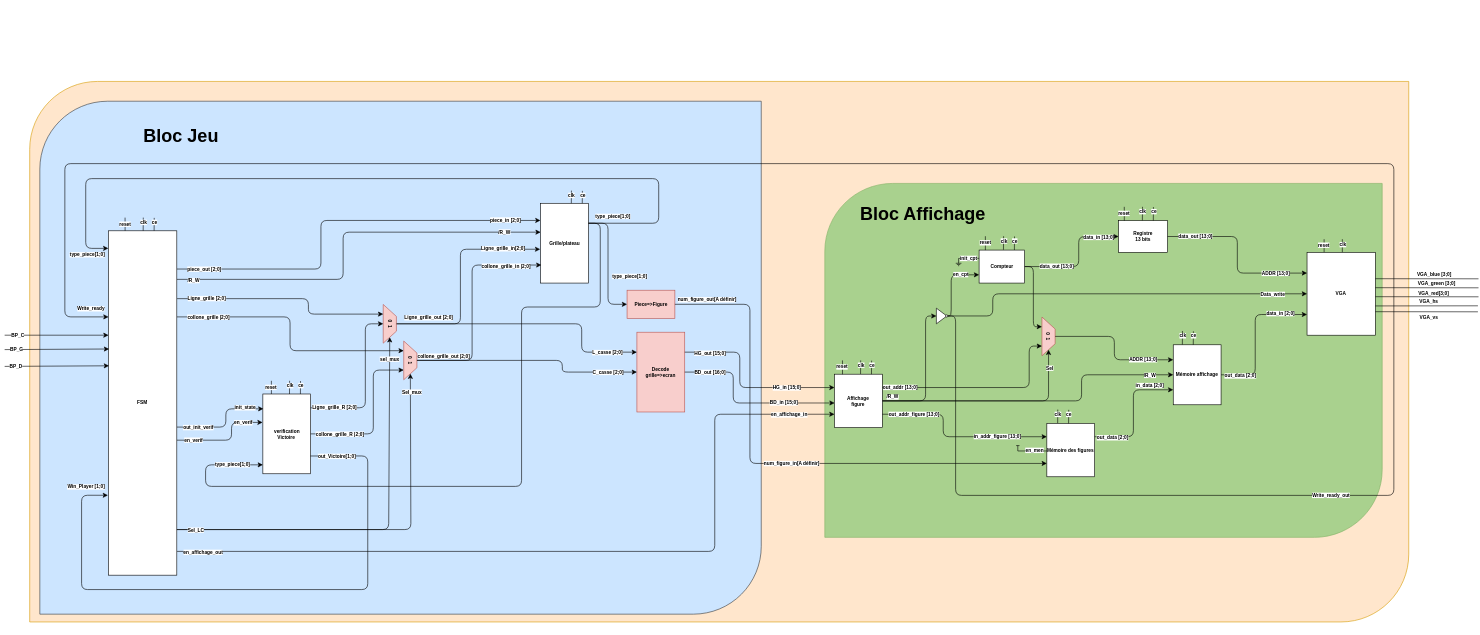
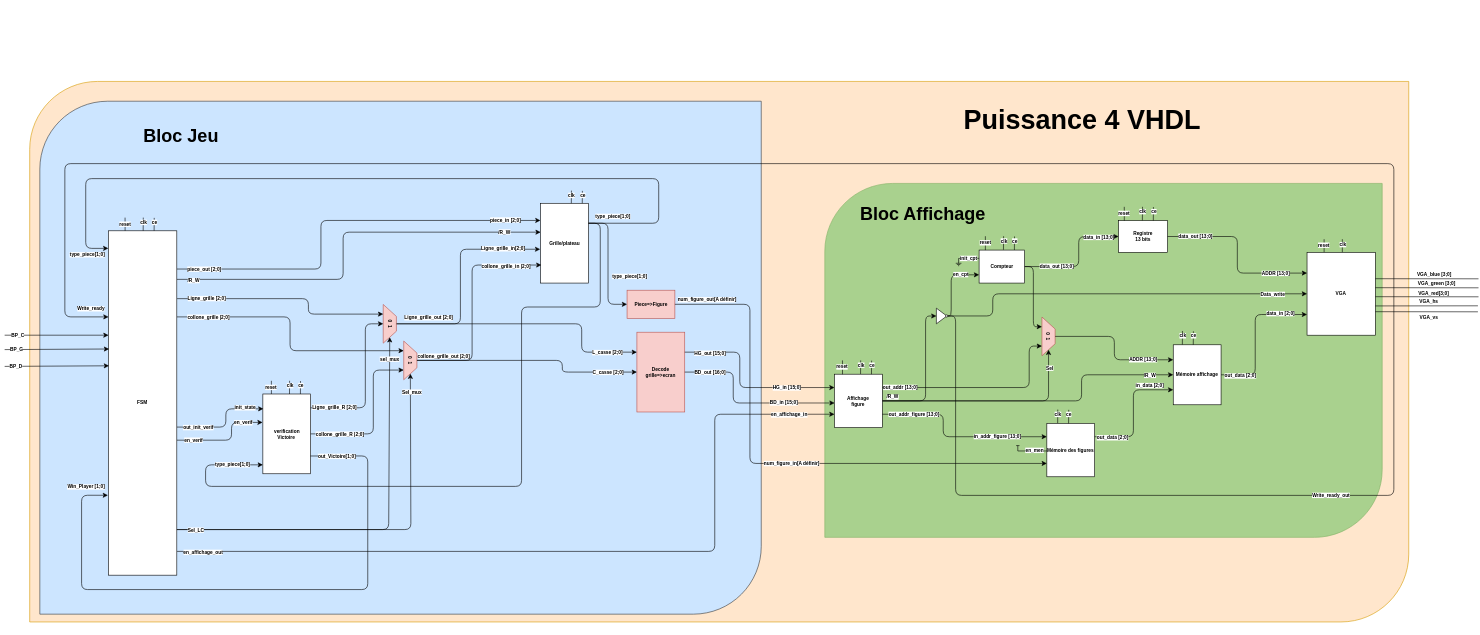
node "Puissance 4 VHDL": added
